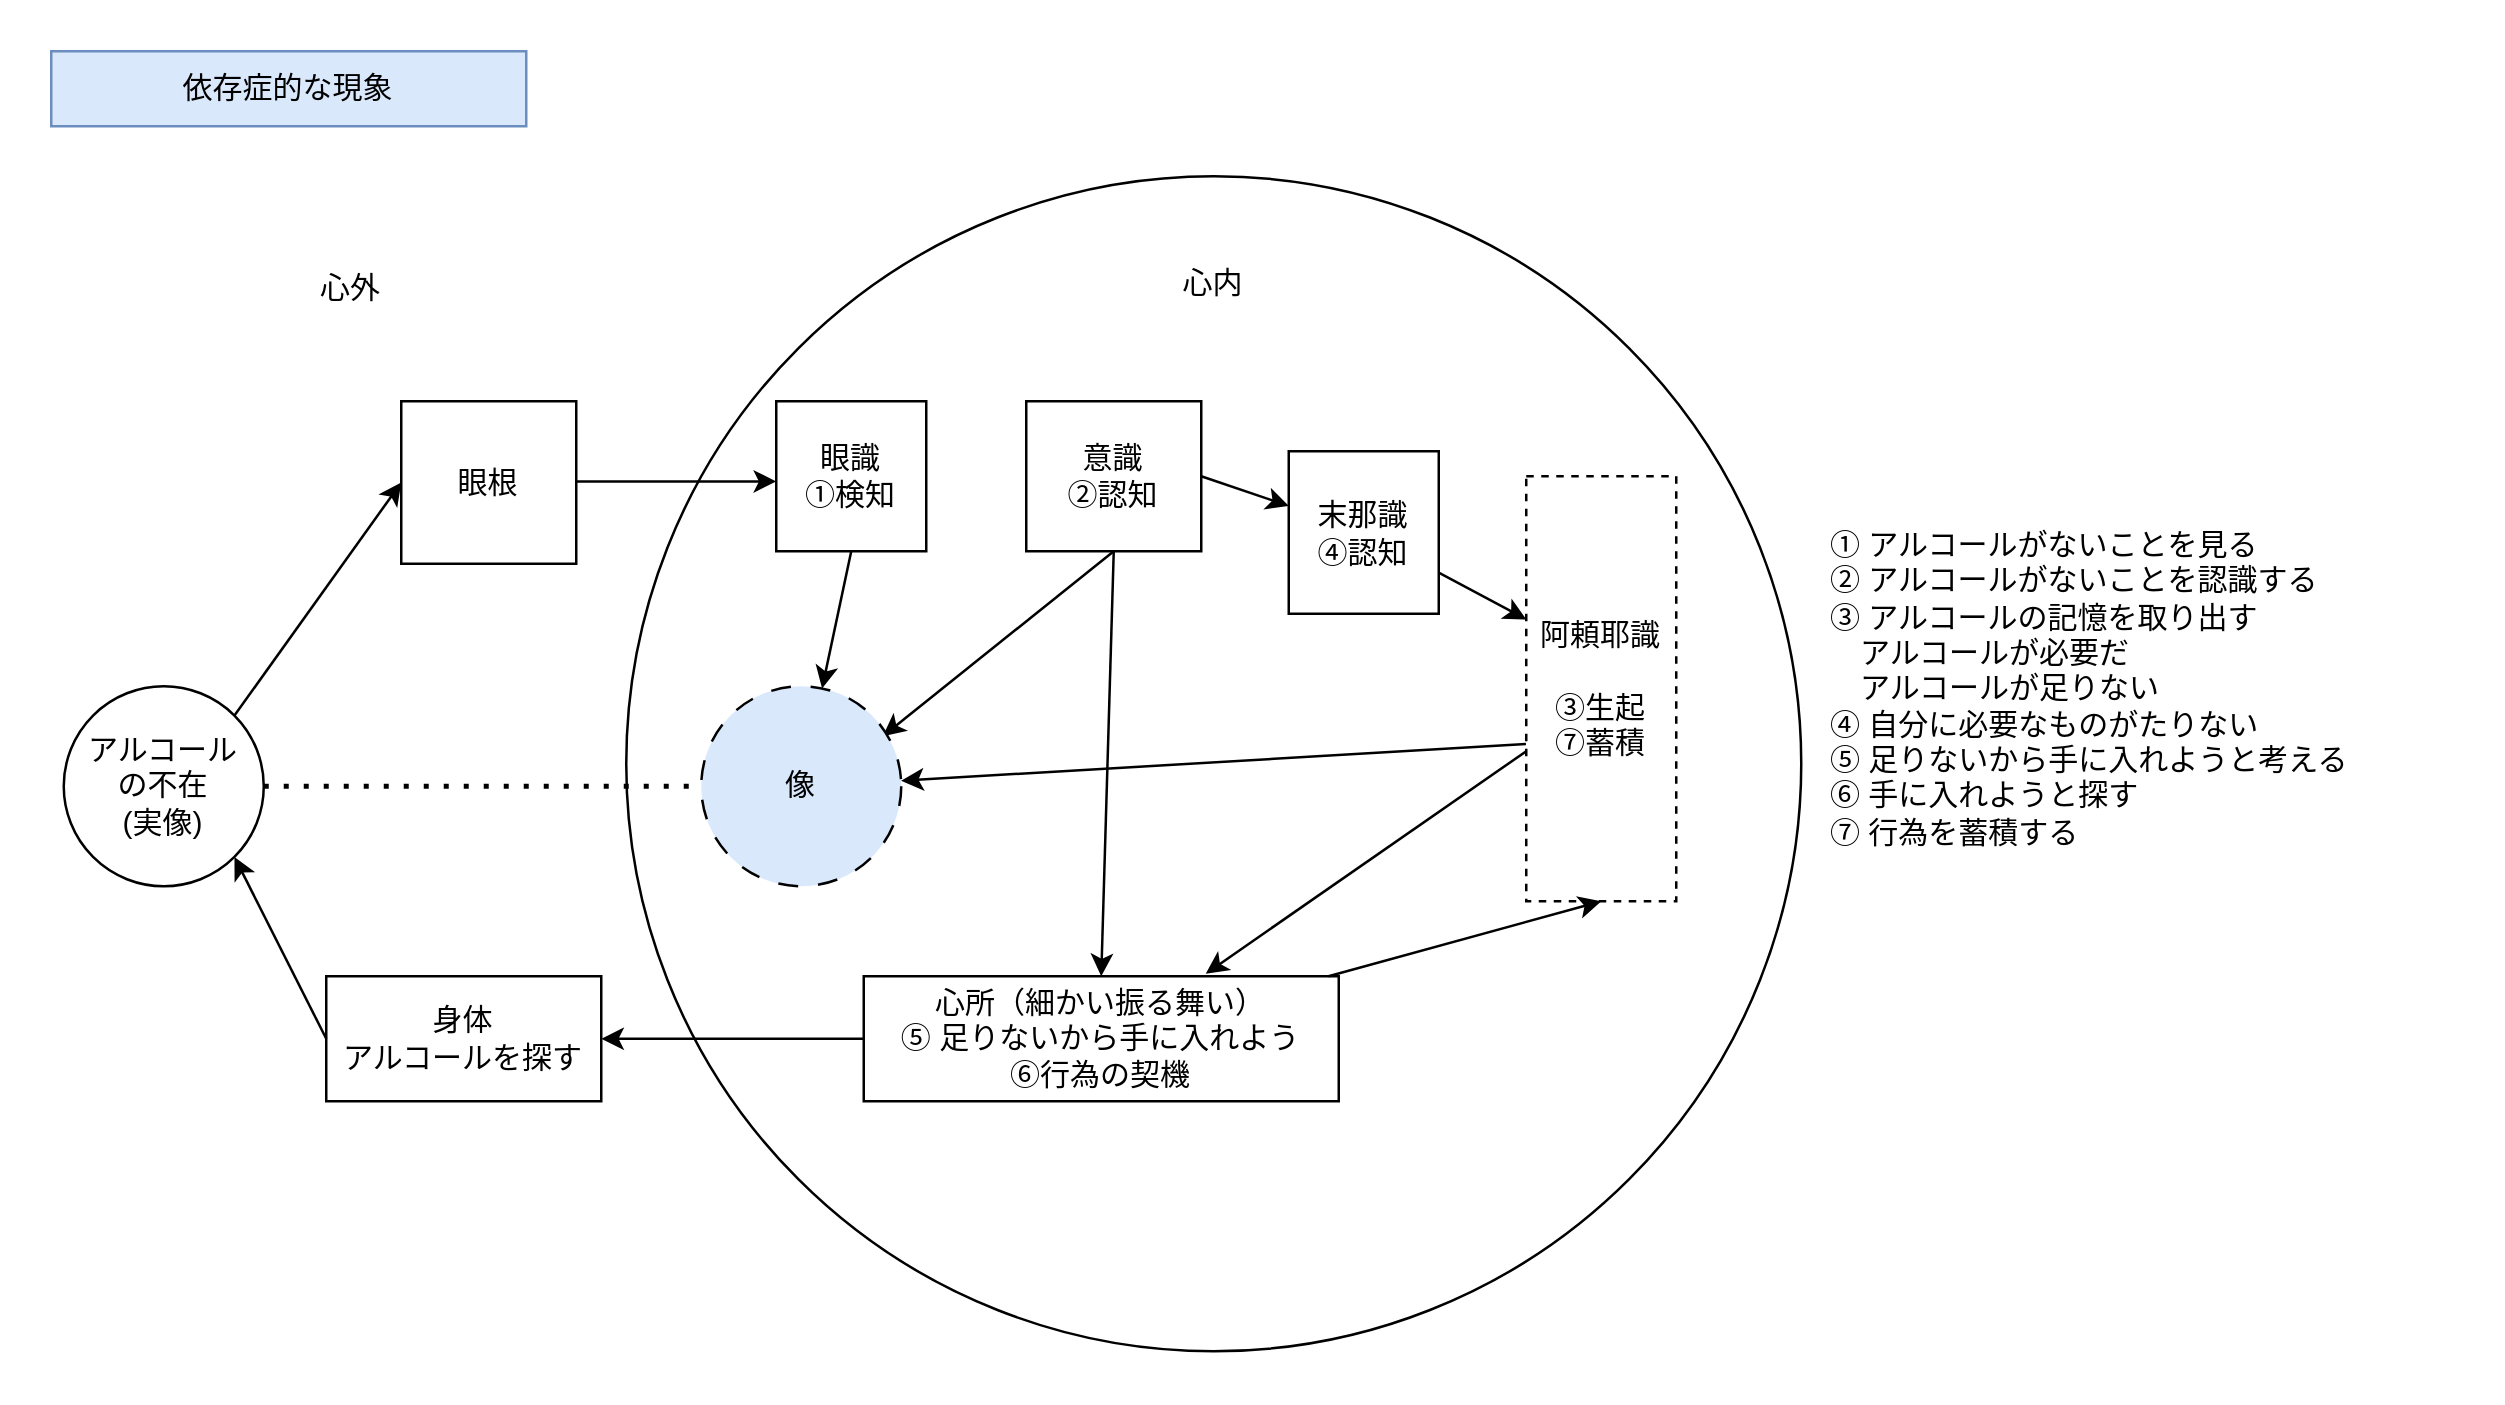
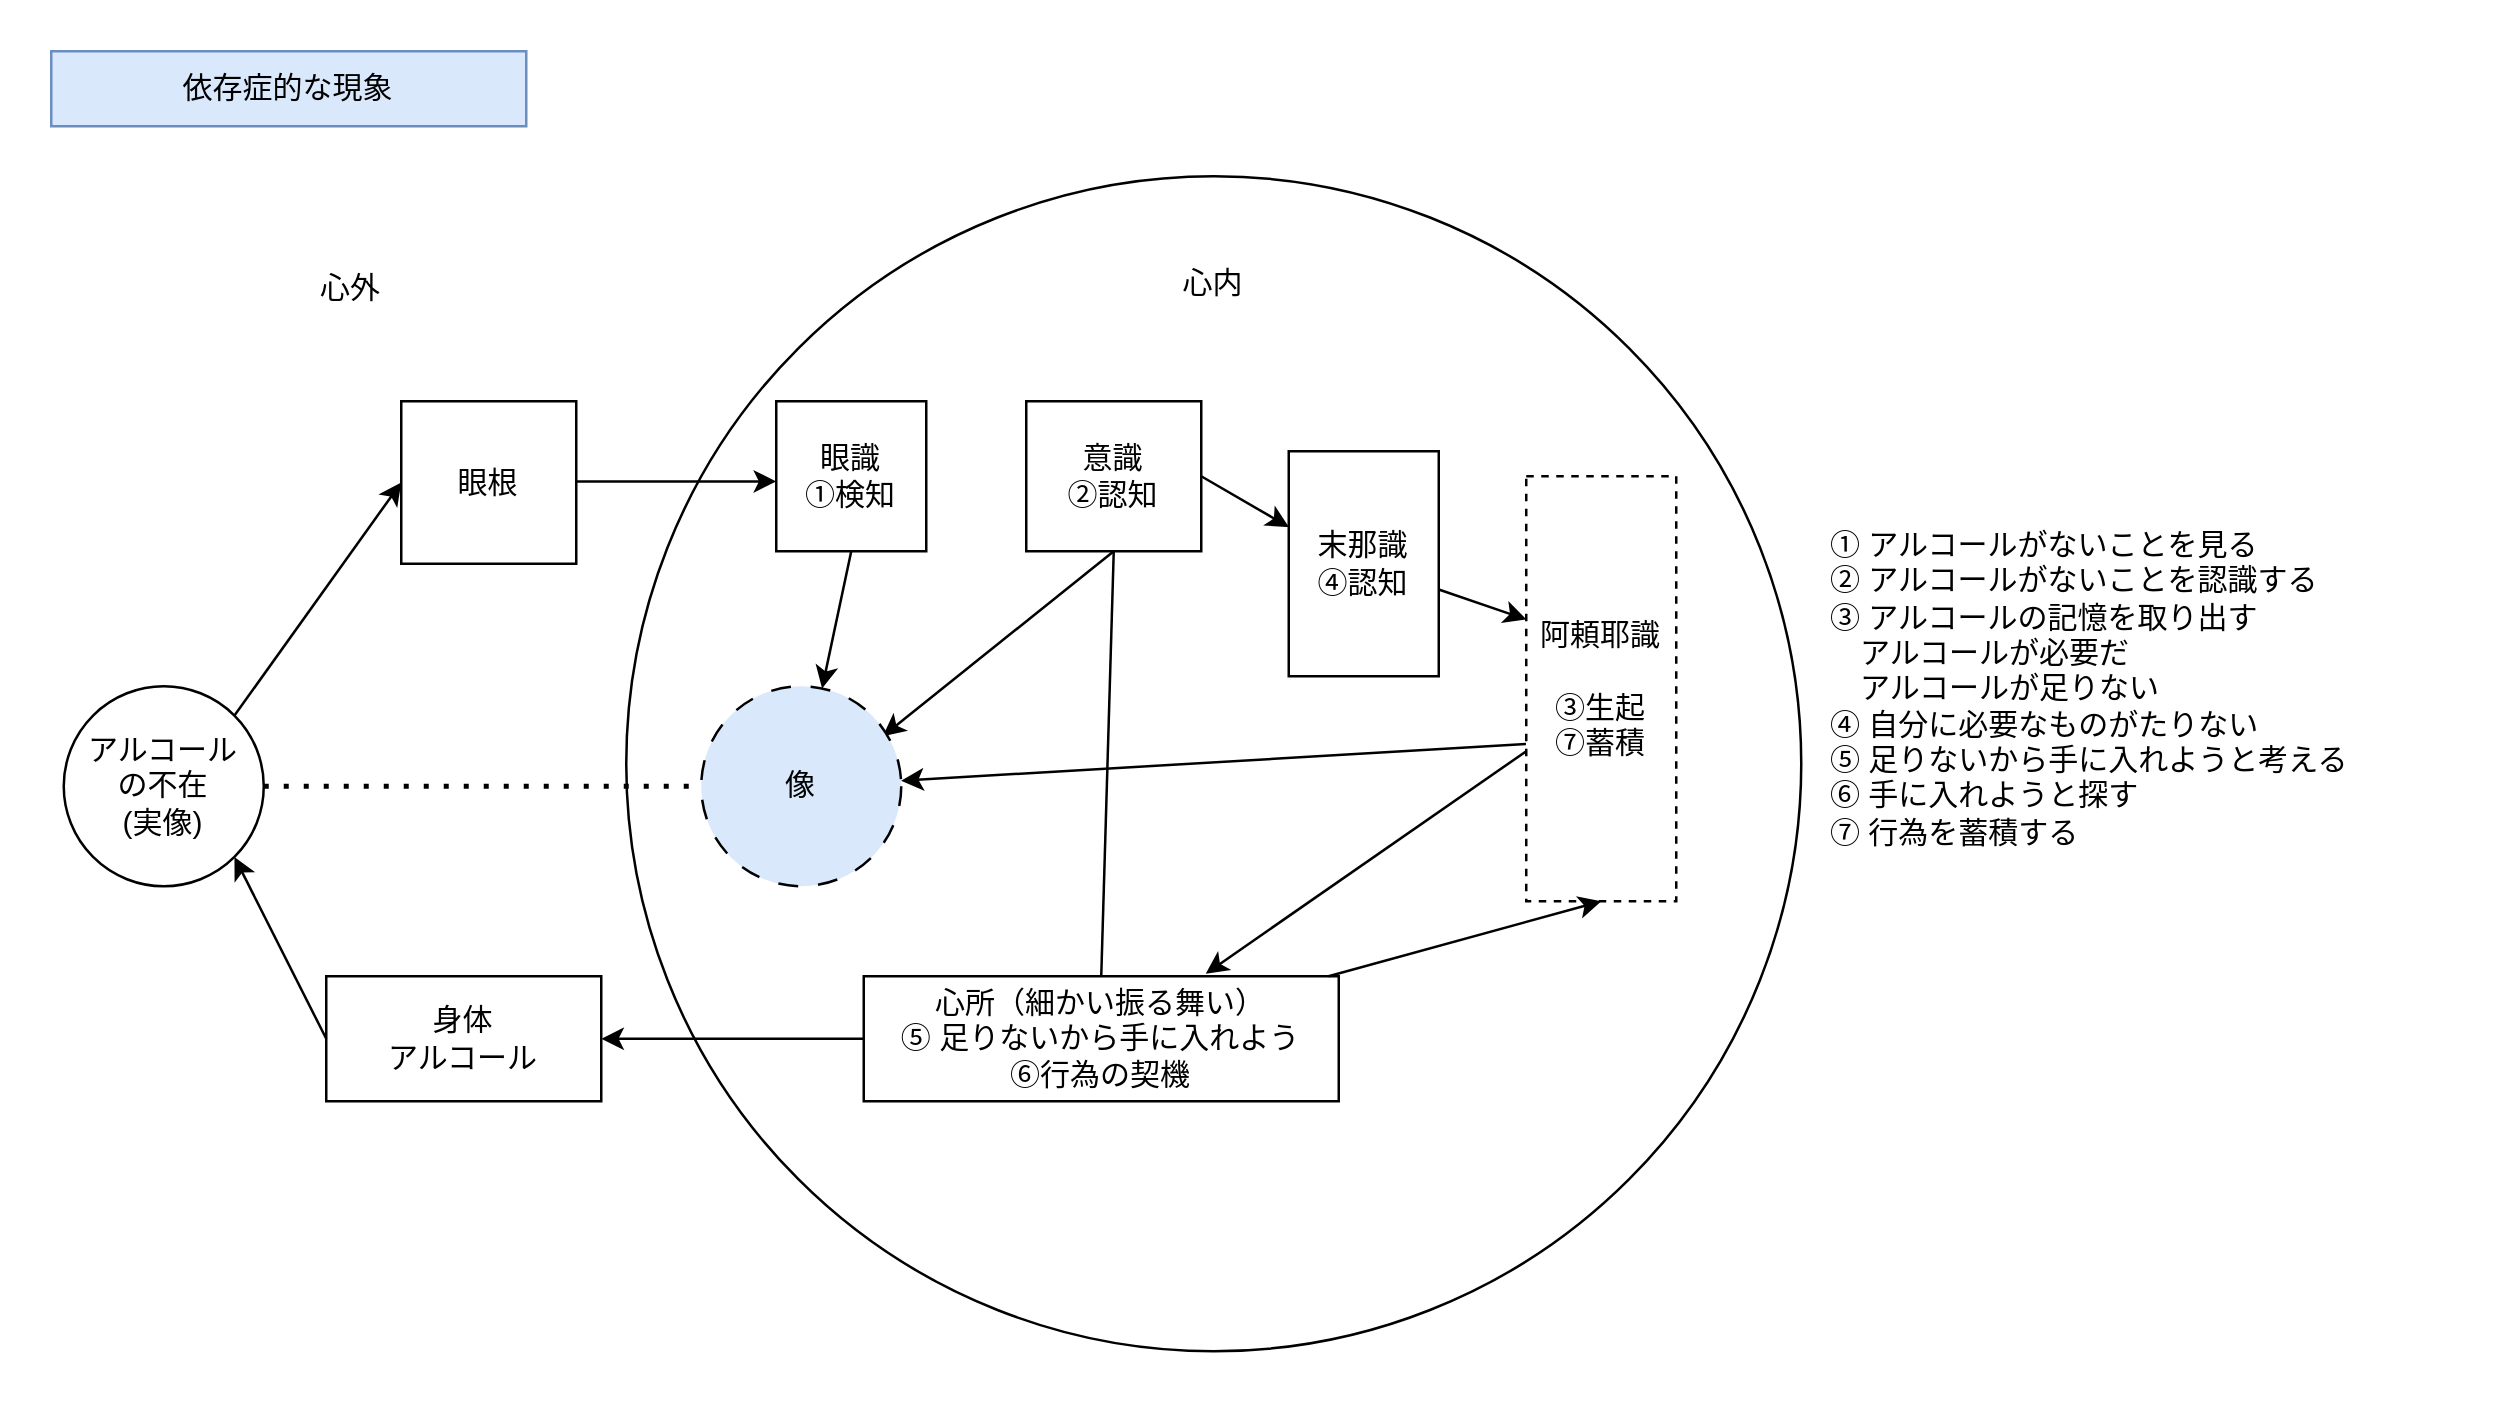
node "末那識 ④認知": size 150x163 -> 150x225
edge "意識 ➁認知" -> "心所（細かい振る舞い） ⑤ 足りないから手に入れよう ⑥行為の契機": arrowhead classic -> none
node "身体 アルコールを探す": label "身体 アルコールを探す" -> "身体 アルコール"
